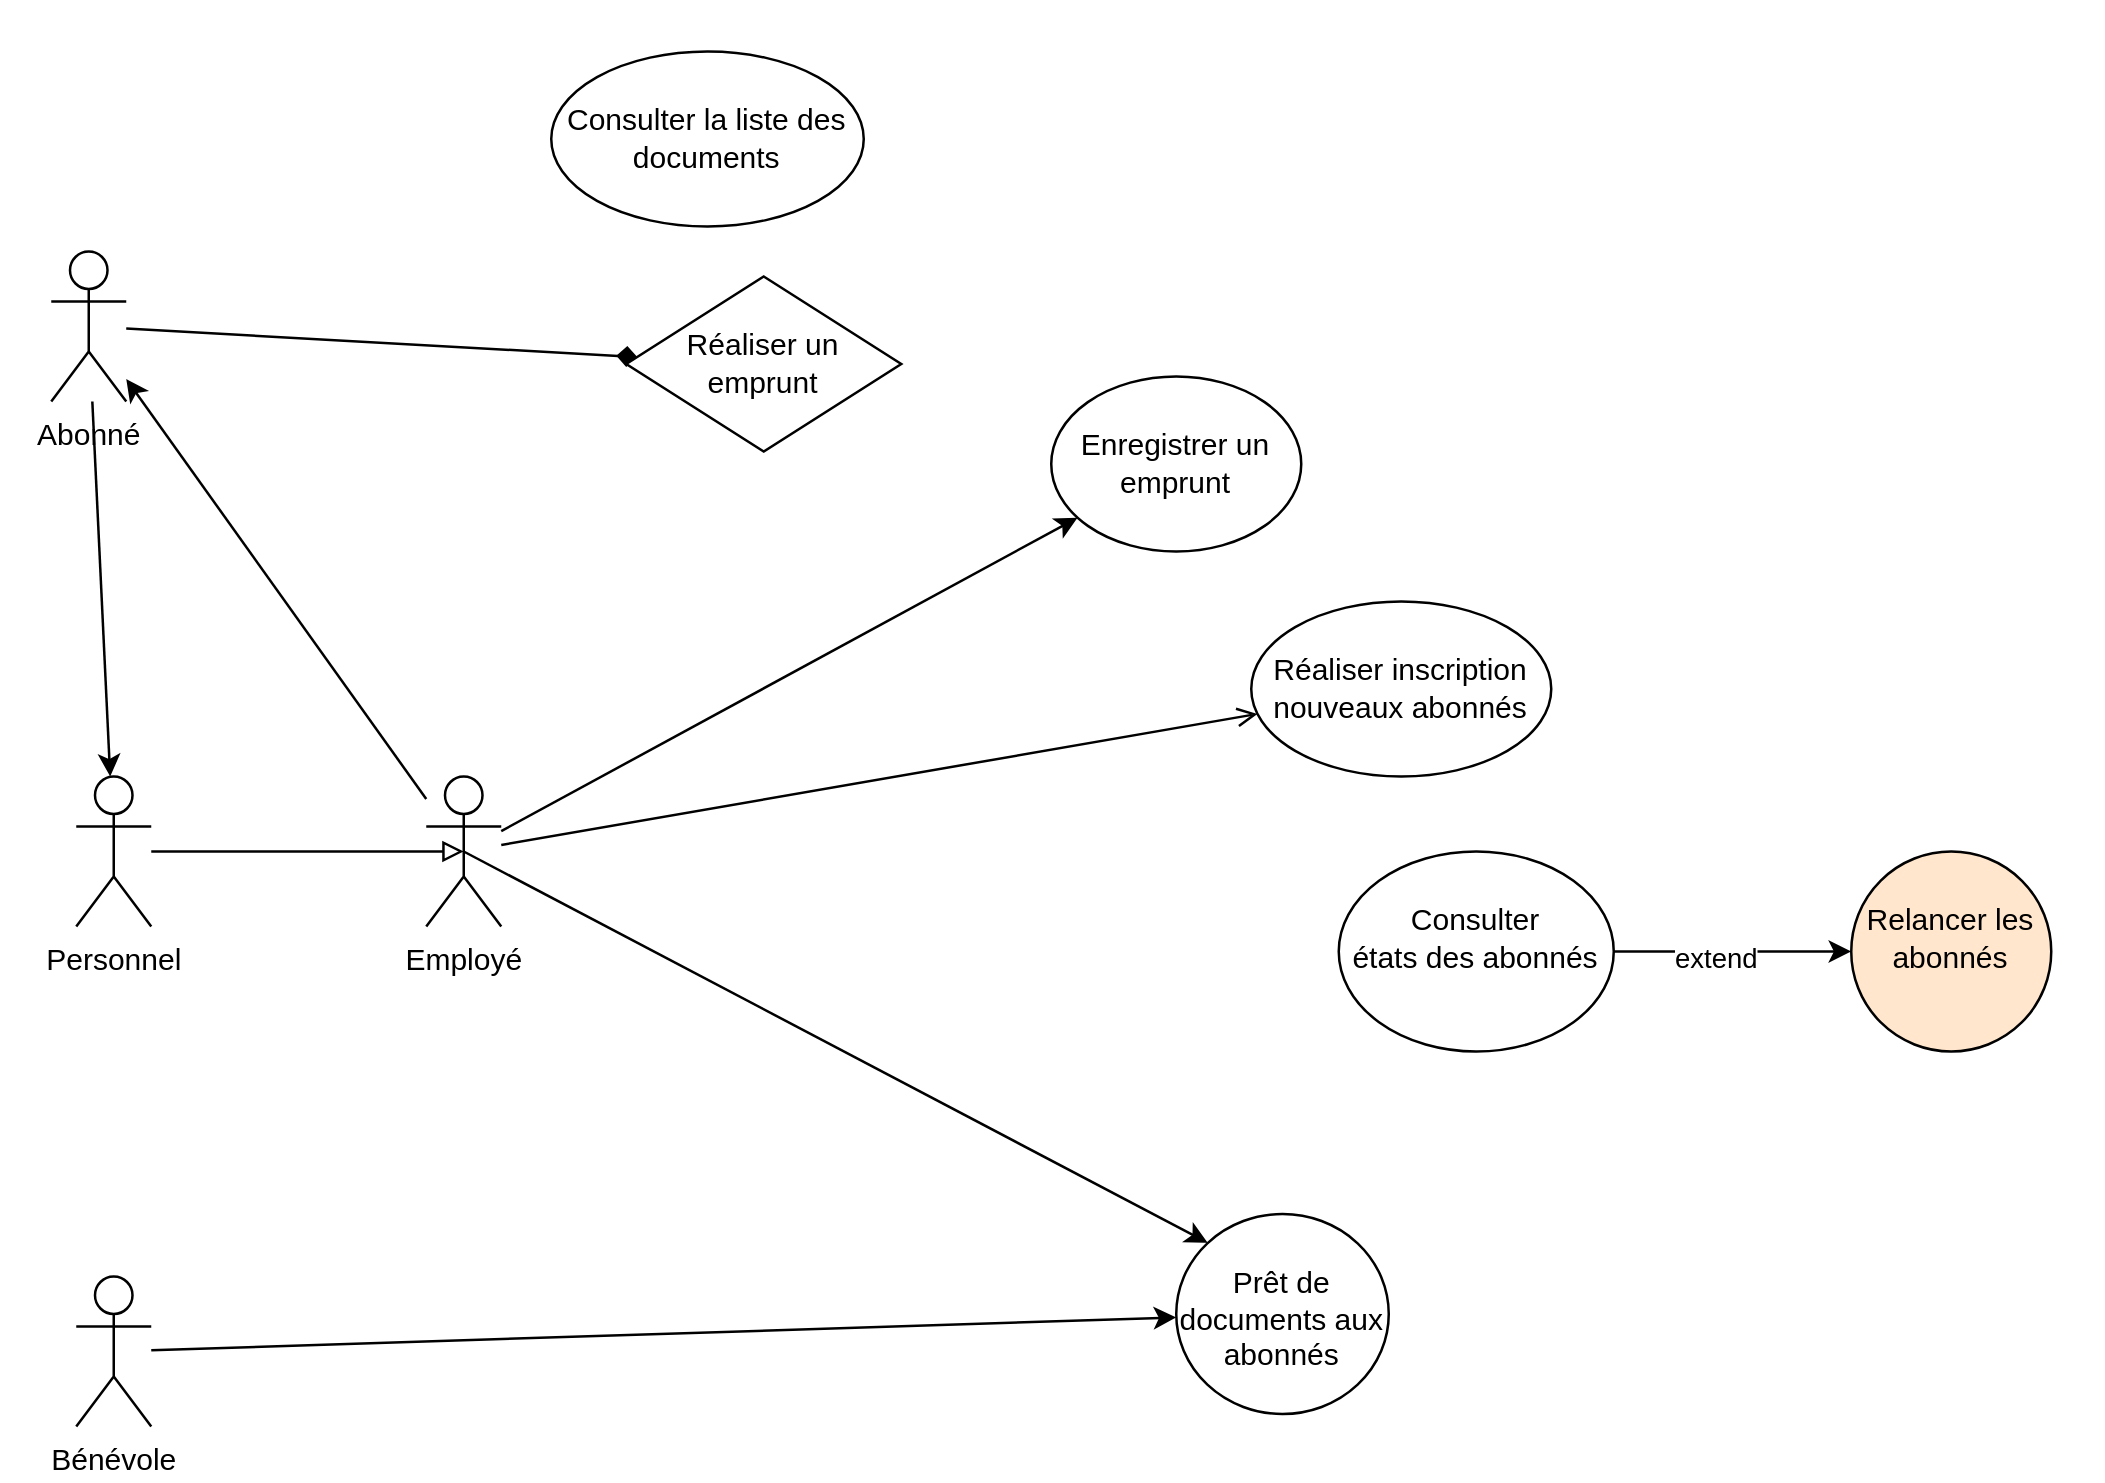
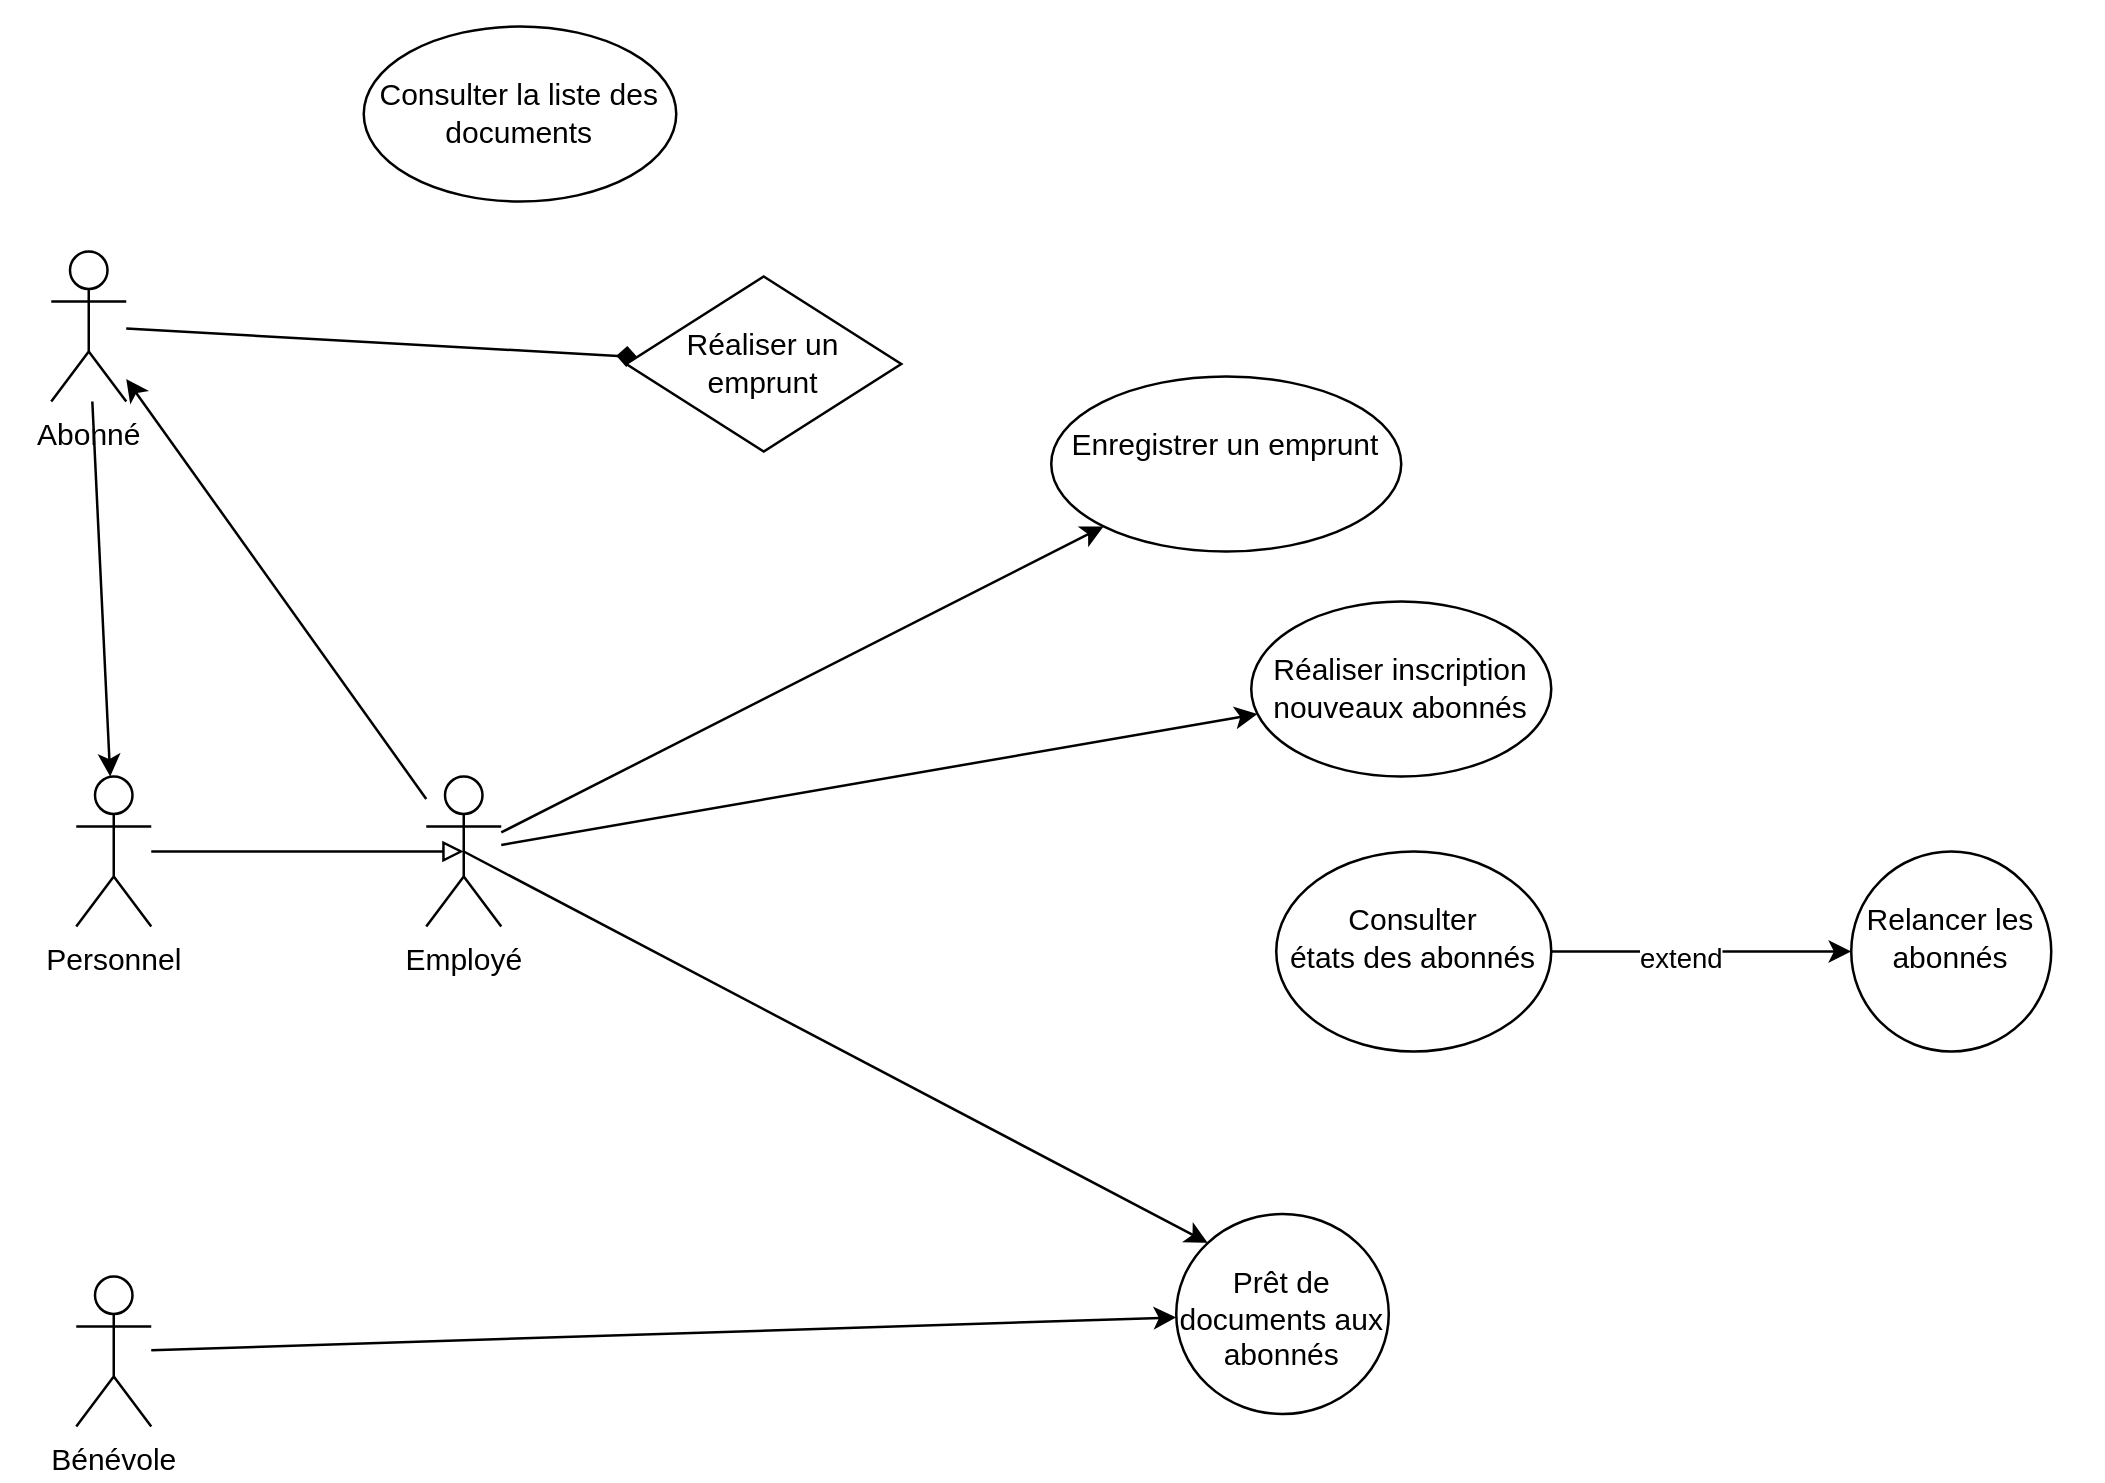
node "Consulter la liste des documents": moved (708, 139) -> (520, 114)
node "Enregistrer un emprunt": size 250x175 -> 350x175
edge "Employé" -> "Réaliser inscription nouveaux abonnés": arrowhead open -> classic
node "Consulter états des abonnés": moved (1476, 951) -> (1414, 951)
node "Relancer les abonnés": fillcolor #ffe6cc -> #ffffff
